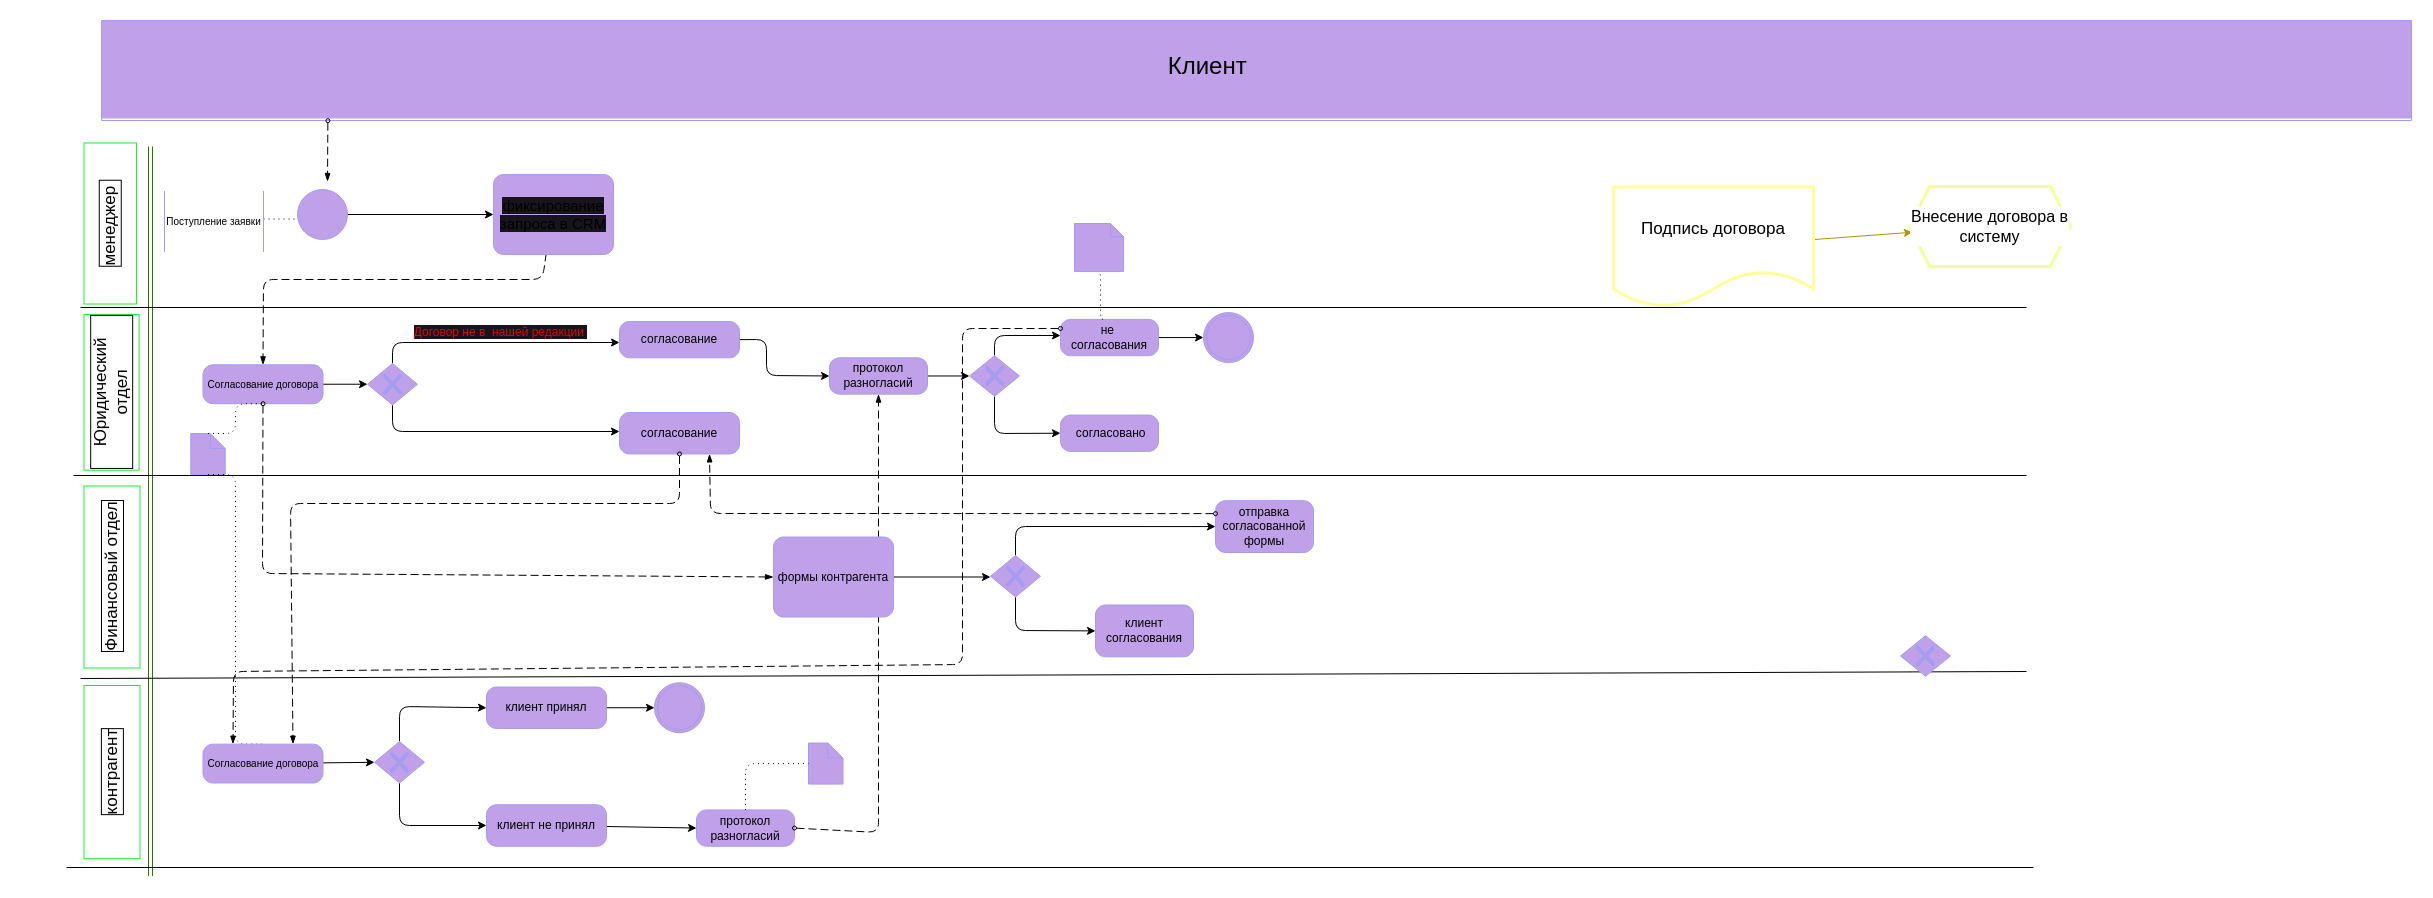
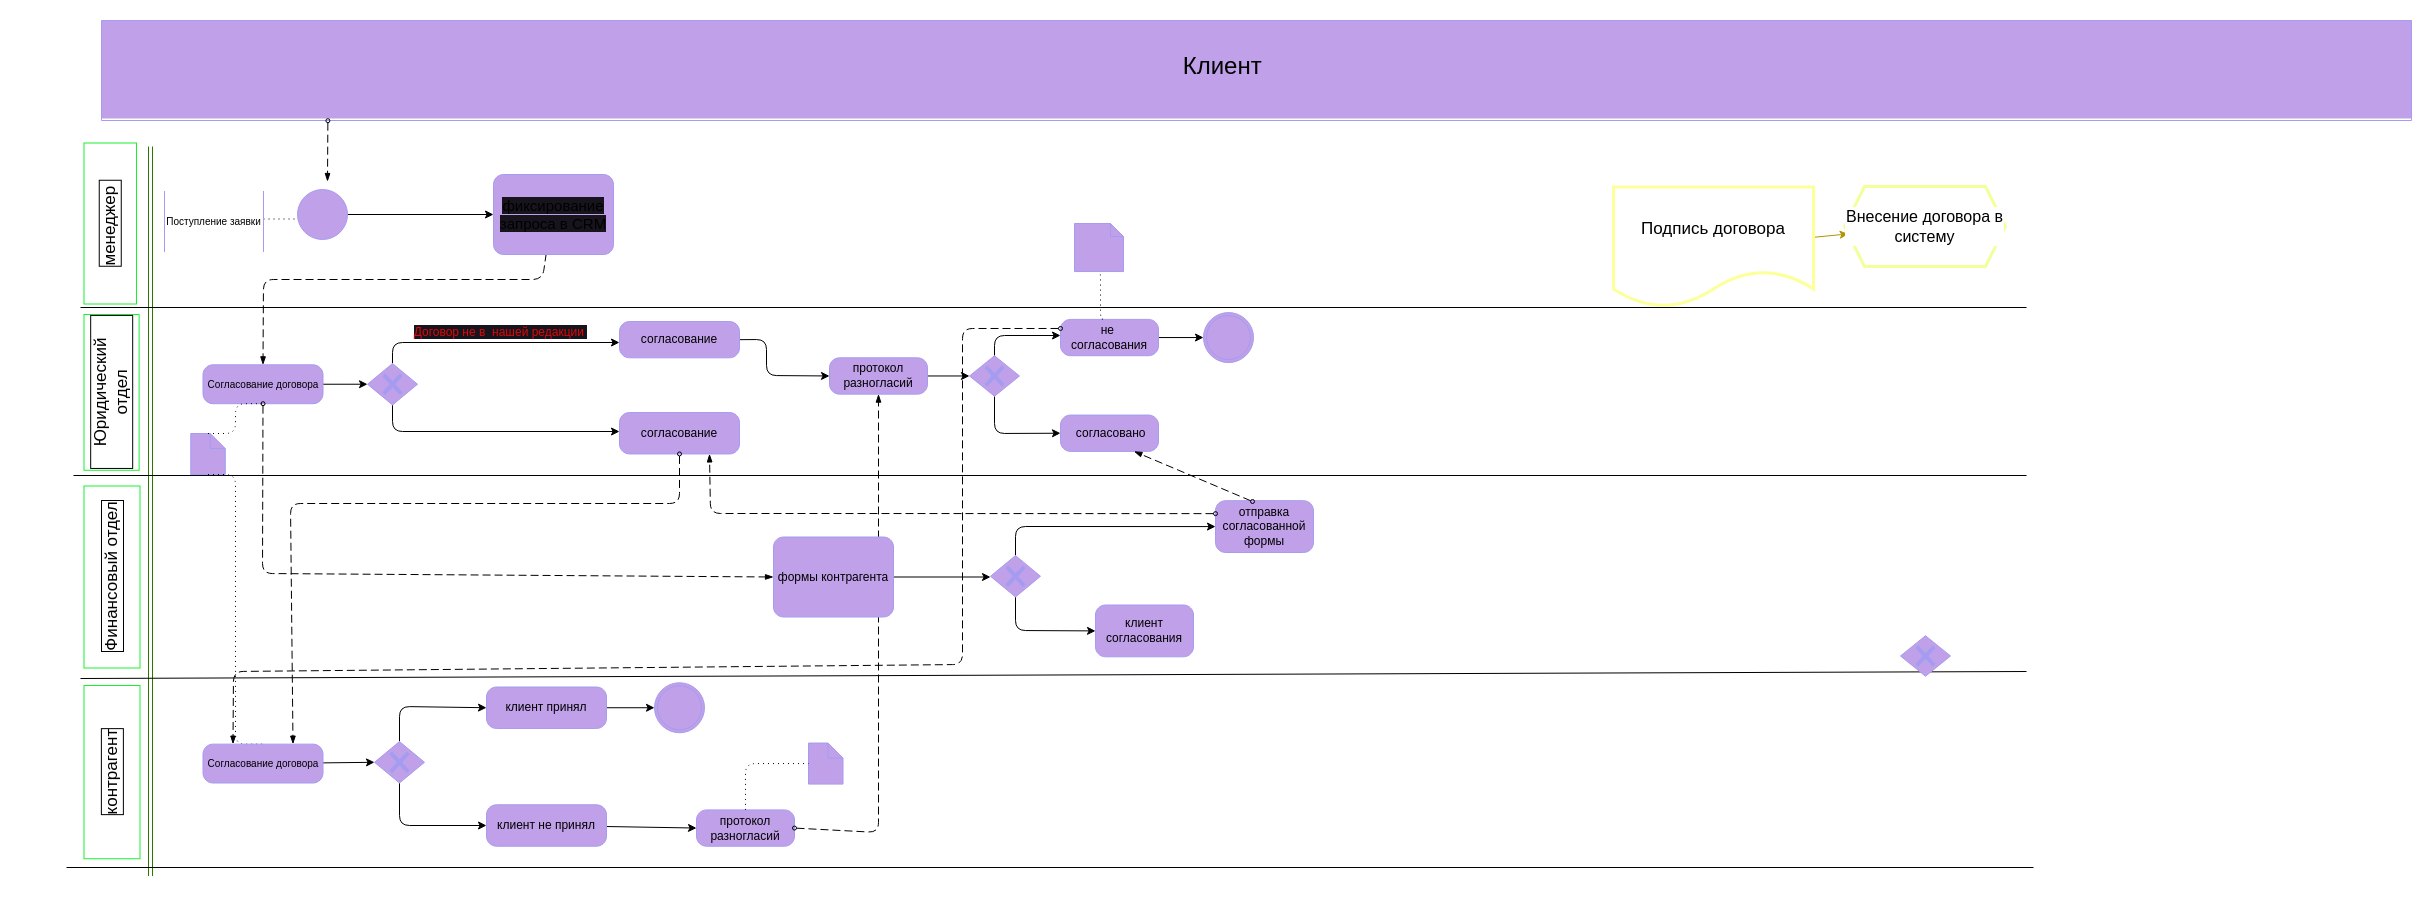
node "Клиент": moved (1210, 66) -> (1225, 66)
node "Внесение договора в систему": moved (1990, 227) -> (1925, 227)
edge "согласовано" -- "отправка согласованной формы": added
